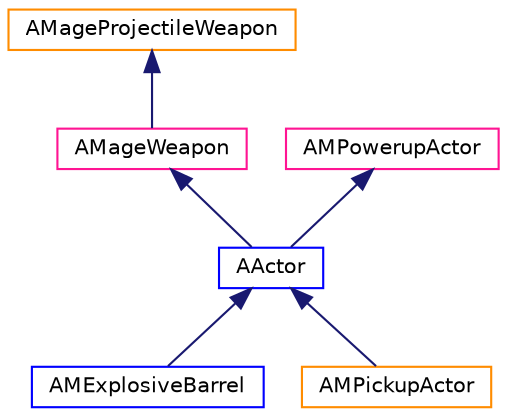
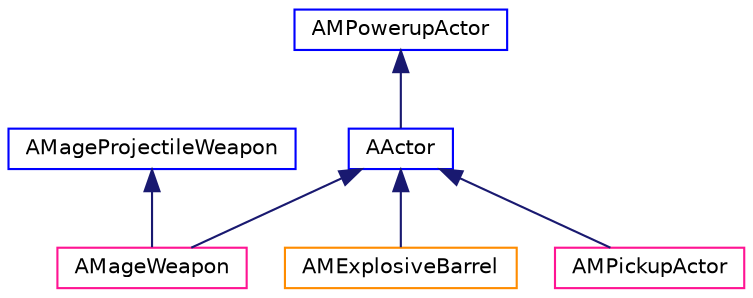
node "AMageProjectileWeapon": color darkorange -> blue
node "AMPowerupActor": color deeppink -> blue
edge "AActor" -> "AMageWeapon": reversed
node "AMExplosiveBarrel": color blue -> darkorange
node "AMPickupActor": color darkorange -> deeppink
